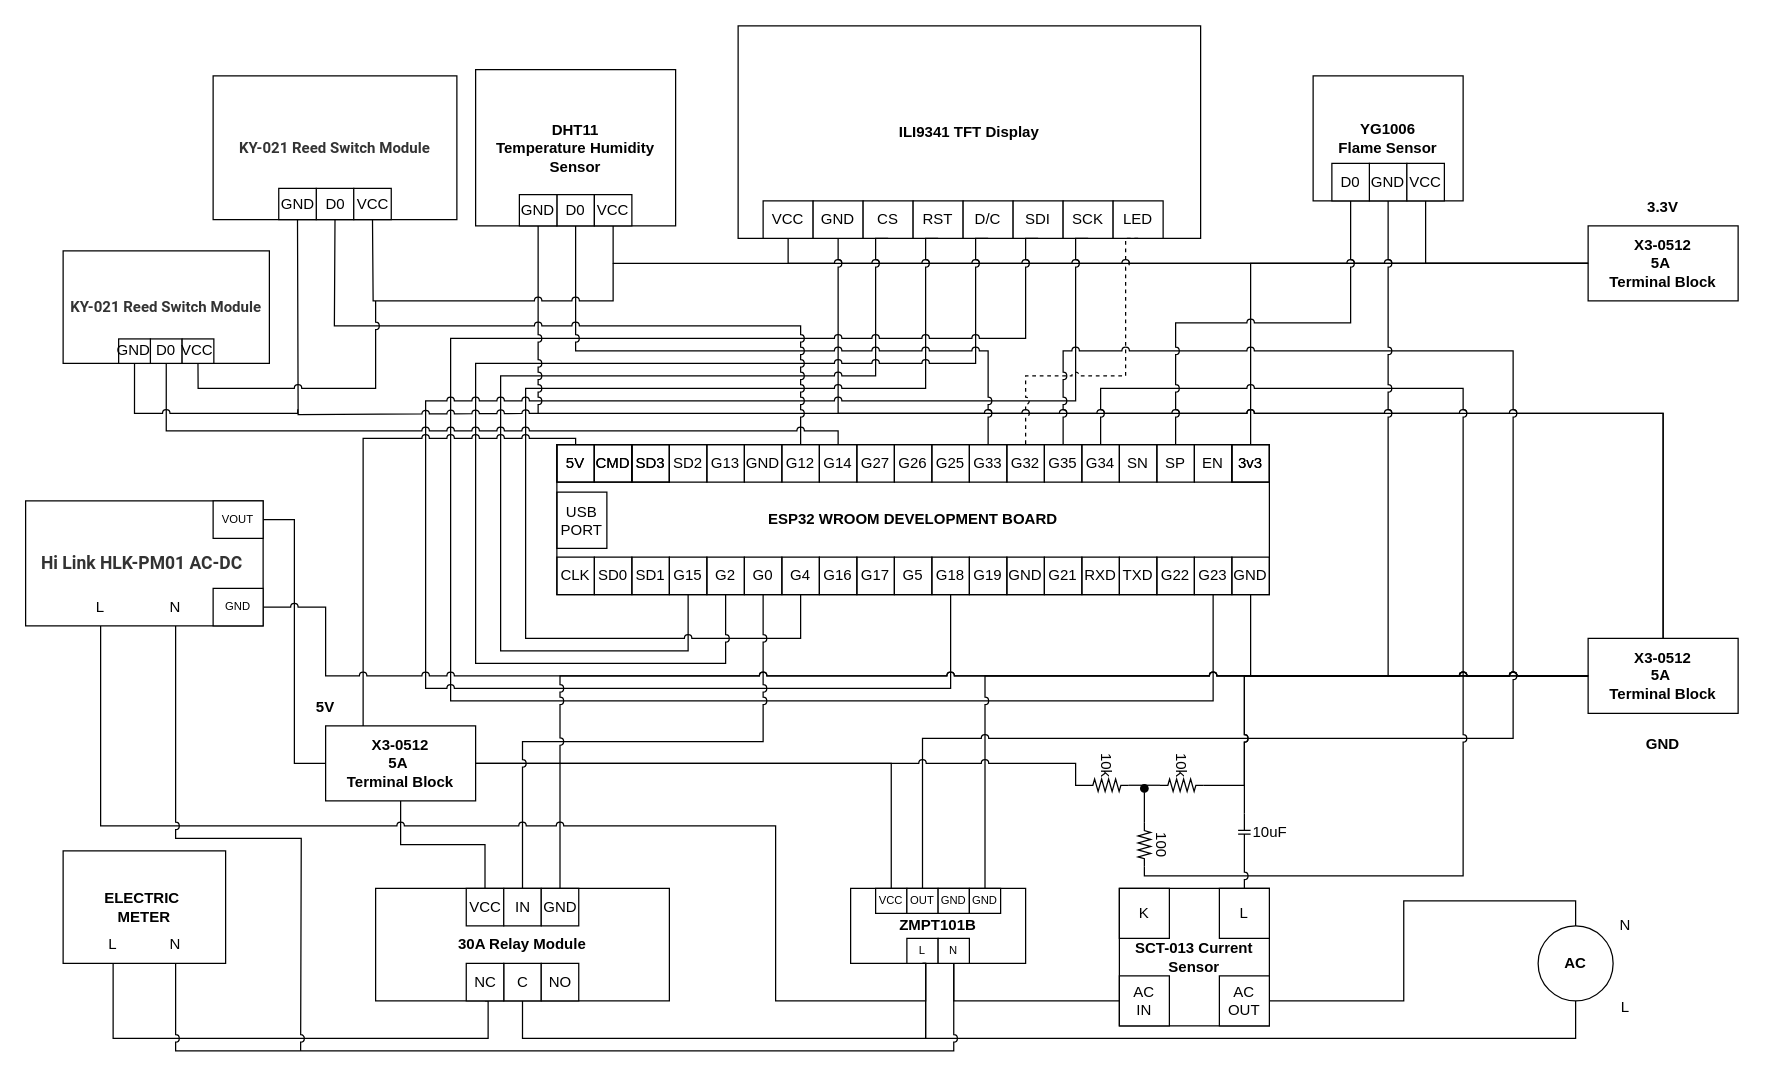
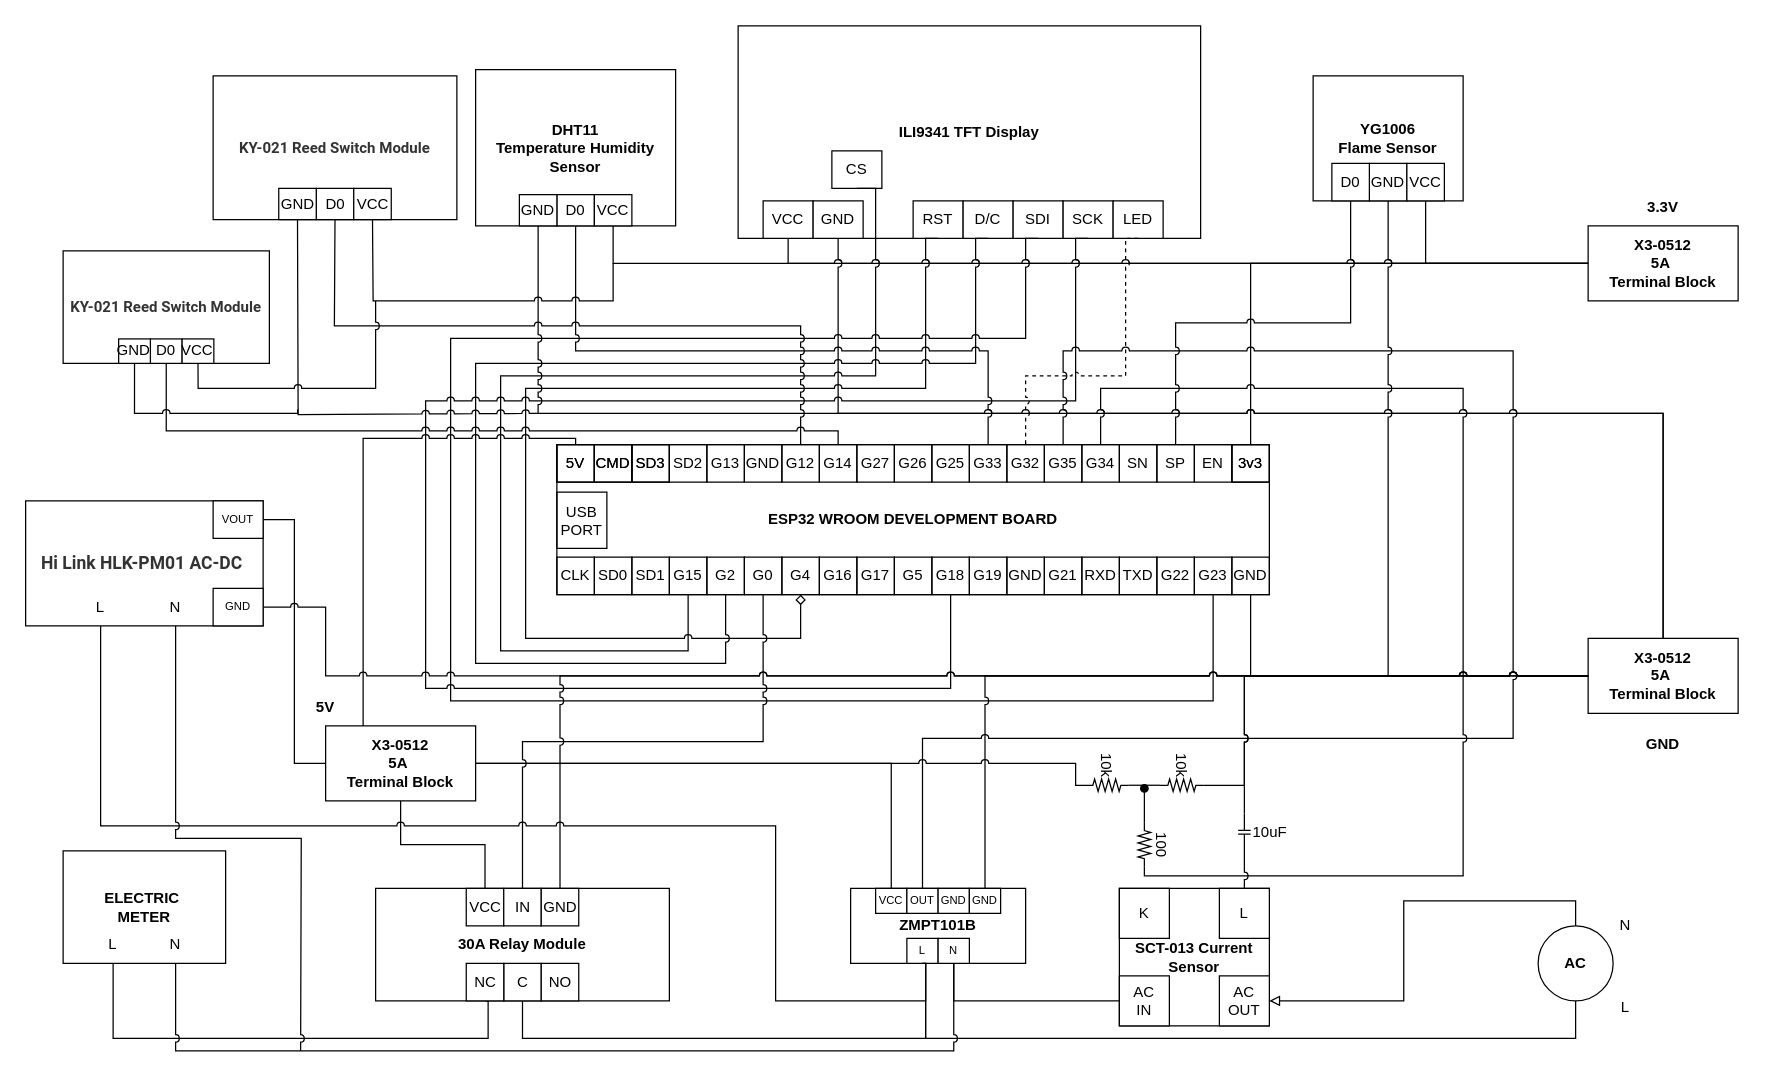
node "CS": moved (888, 219) -> (857, 169)
edge "RST" -- "G4": arrowhead none -> diamond
edge "AC" -- "AC OUT": arrowhead none -> block
